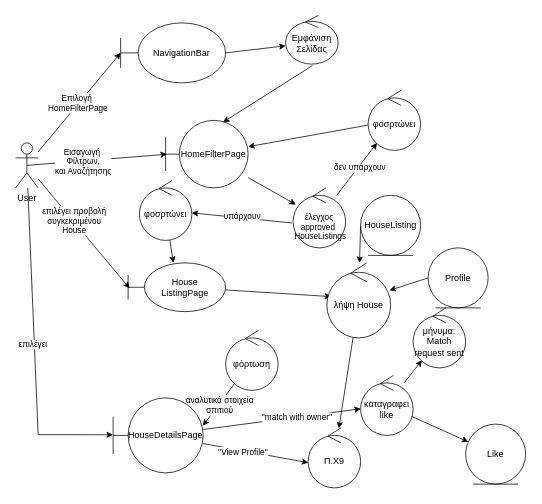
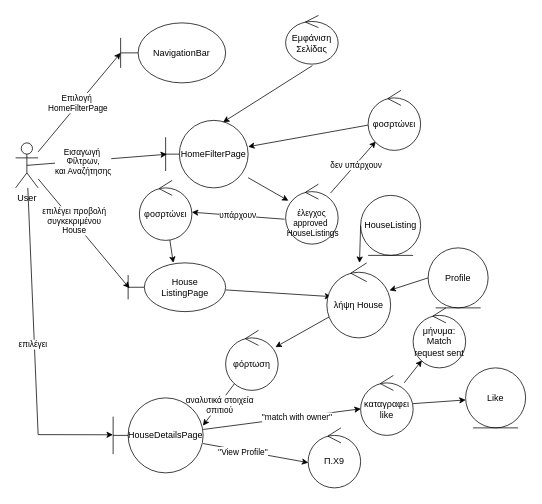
edge "NavigationBar" -> "Εμφάνιση Σελίδας": removed
node "έλεγχος approved HouseListings": moved (319, 218) -> (312, 214)
edge "λήψη House" -> "Π.Χ9": now "λήψη House" -> "φόρτωση"
node "Like": moved (495, 454) -> (495, 398)
